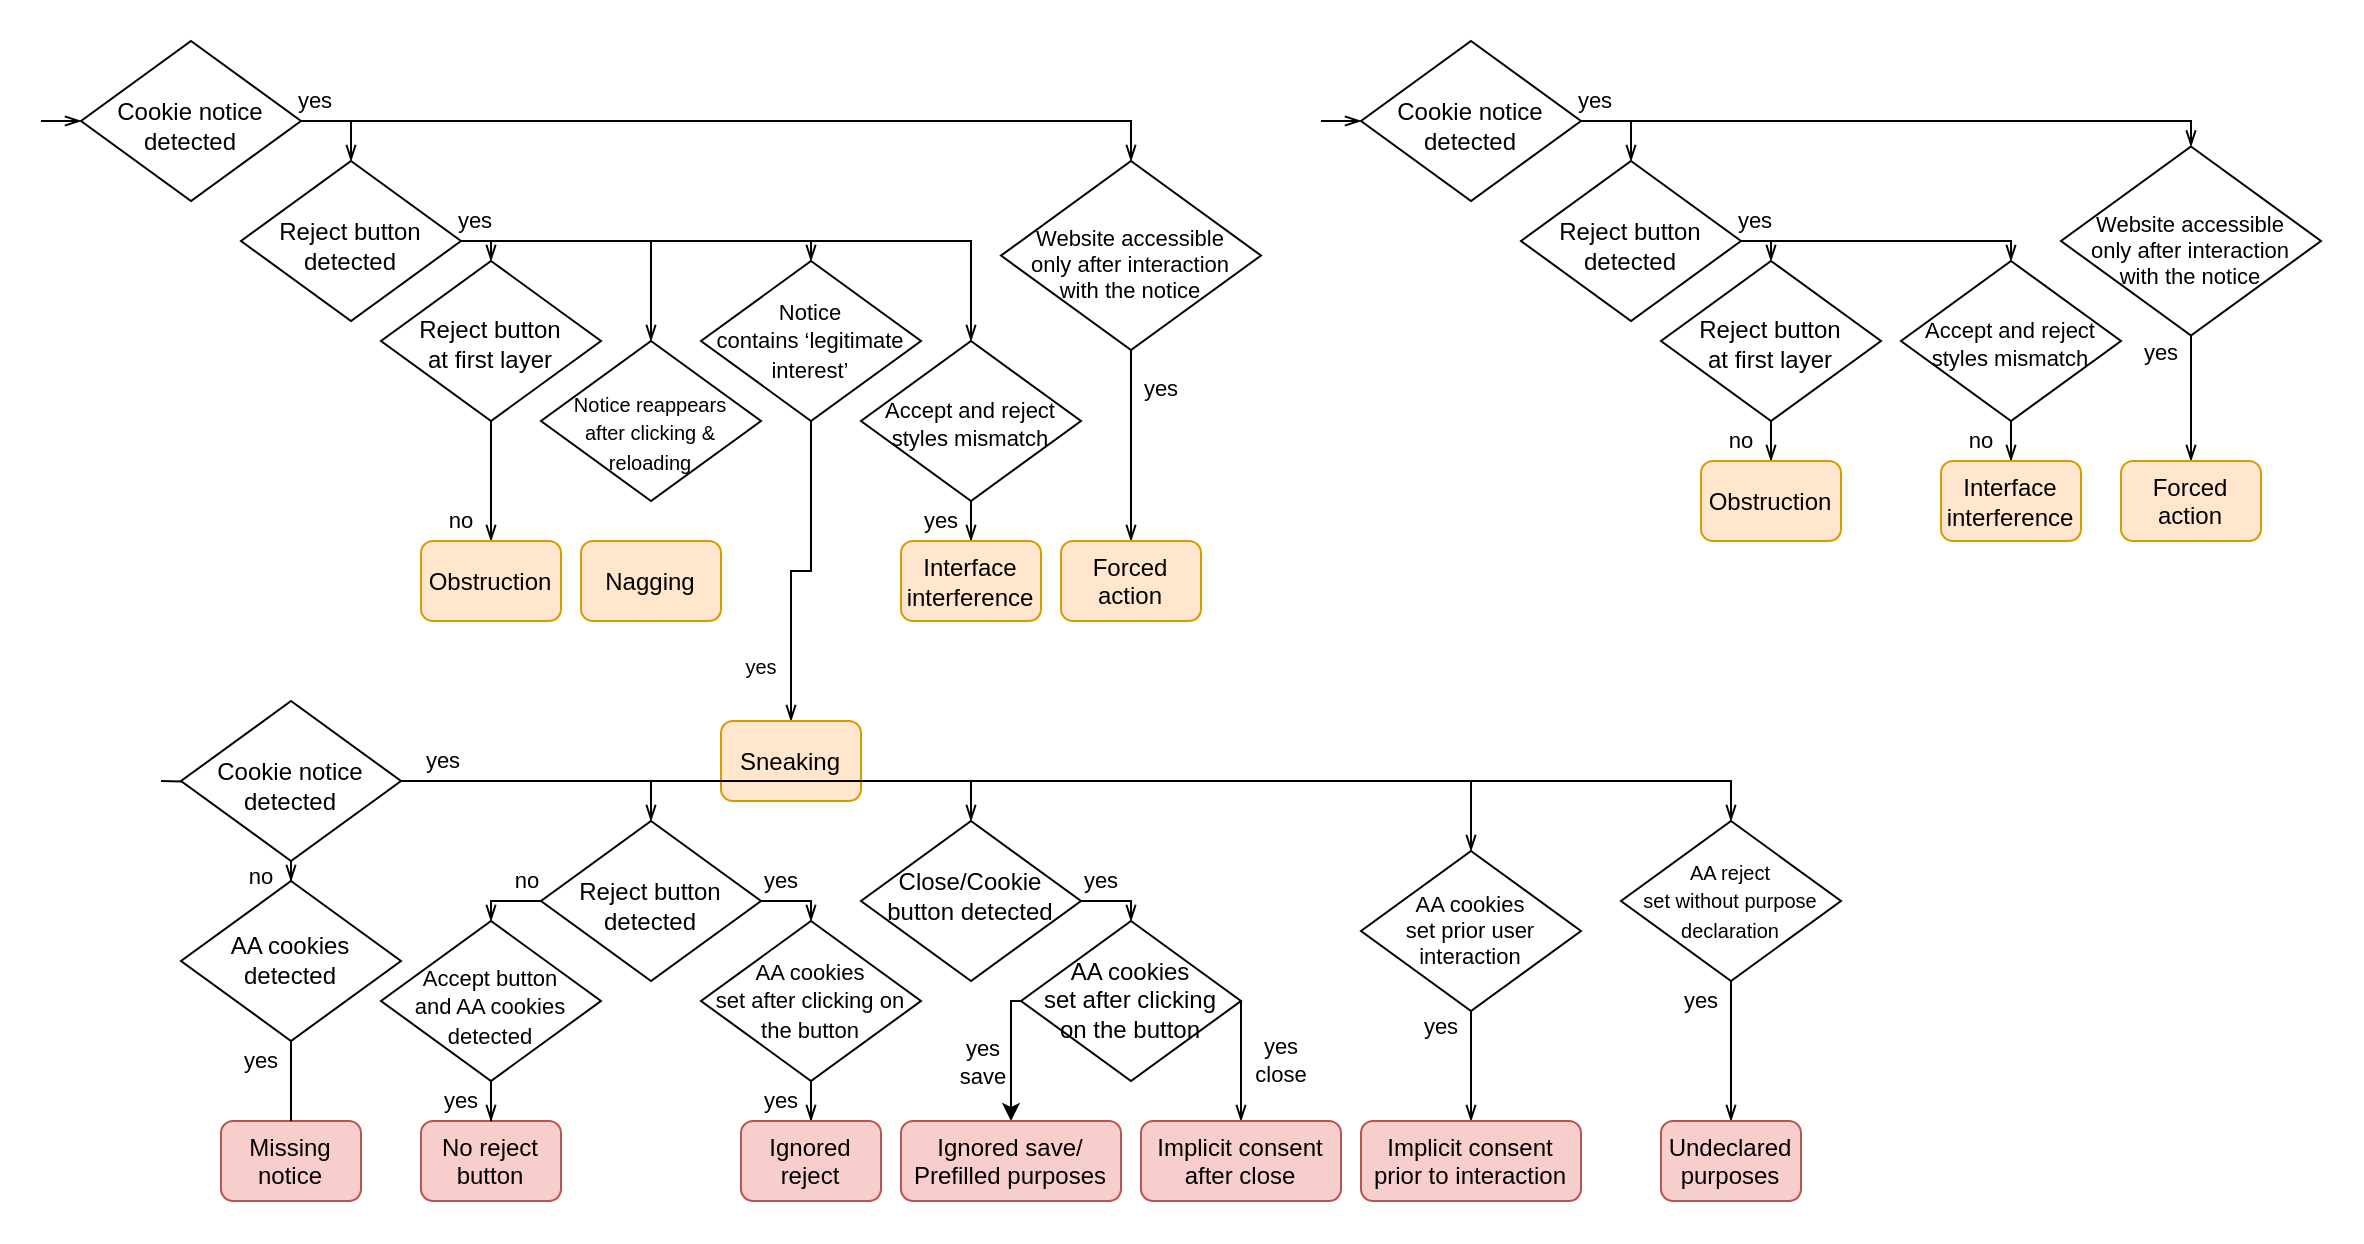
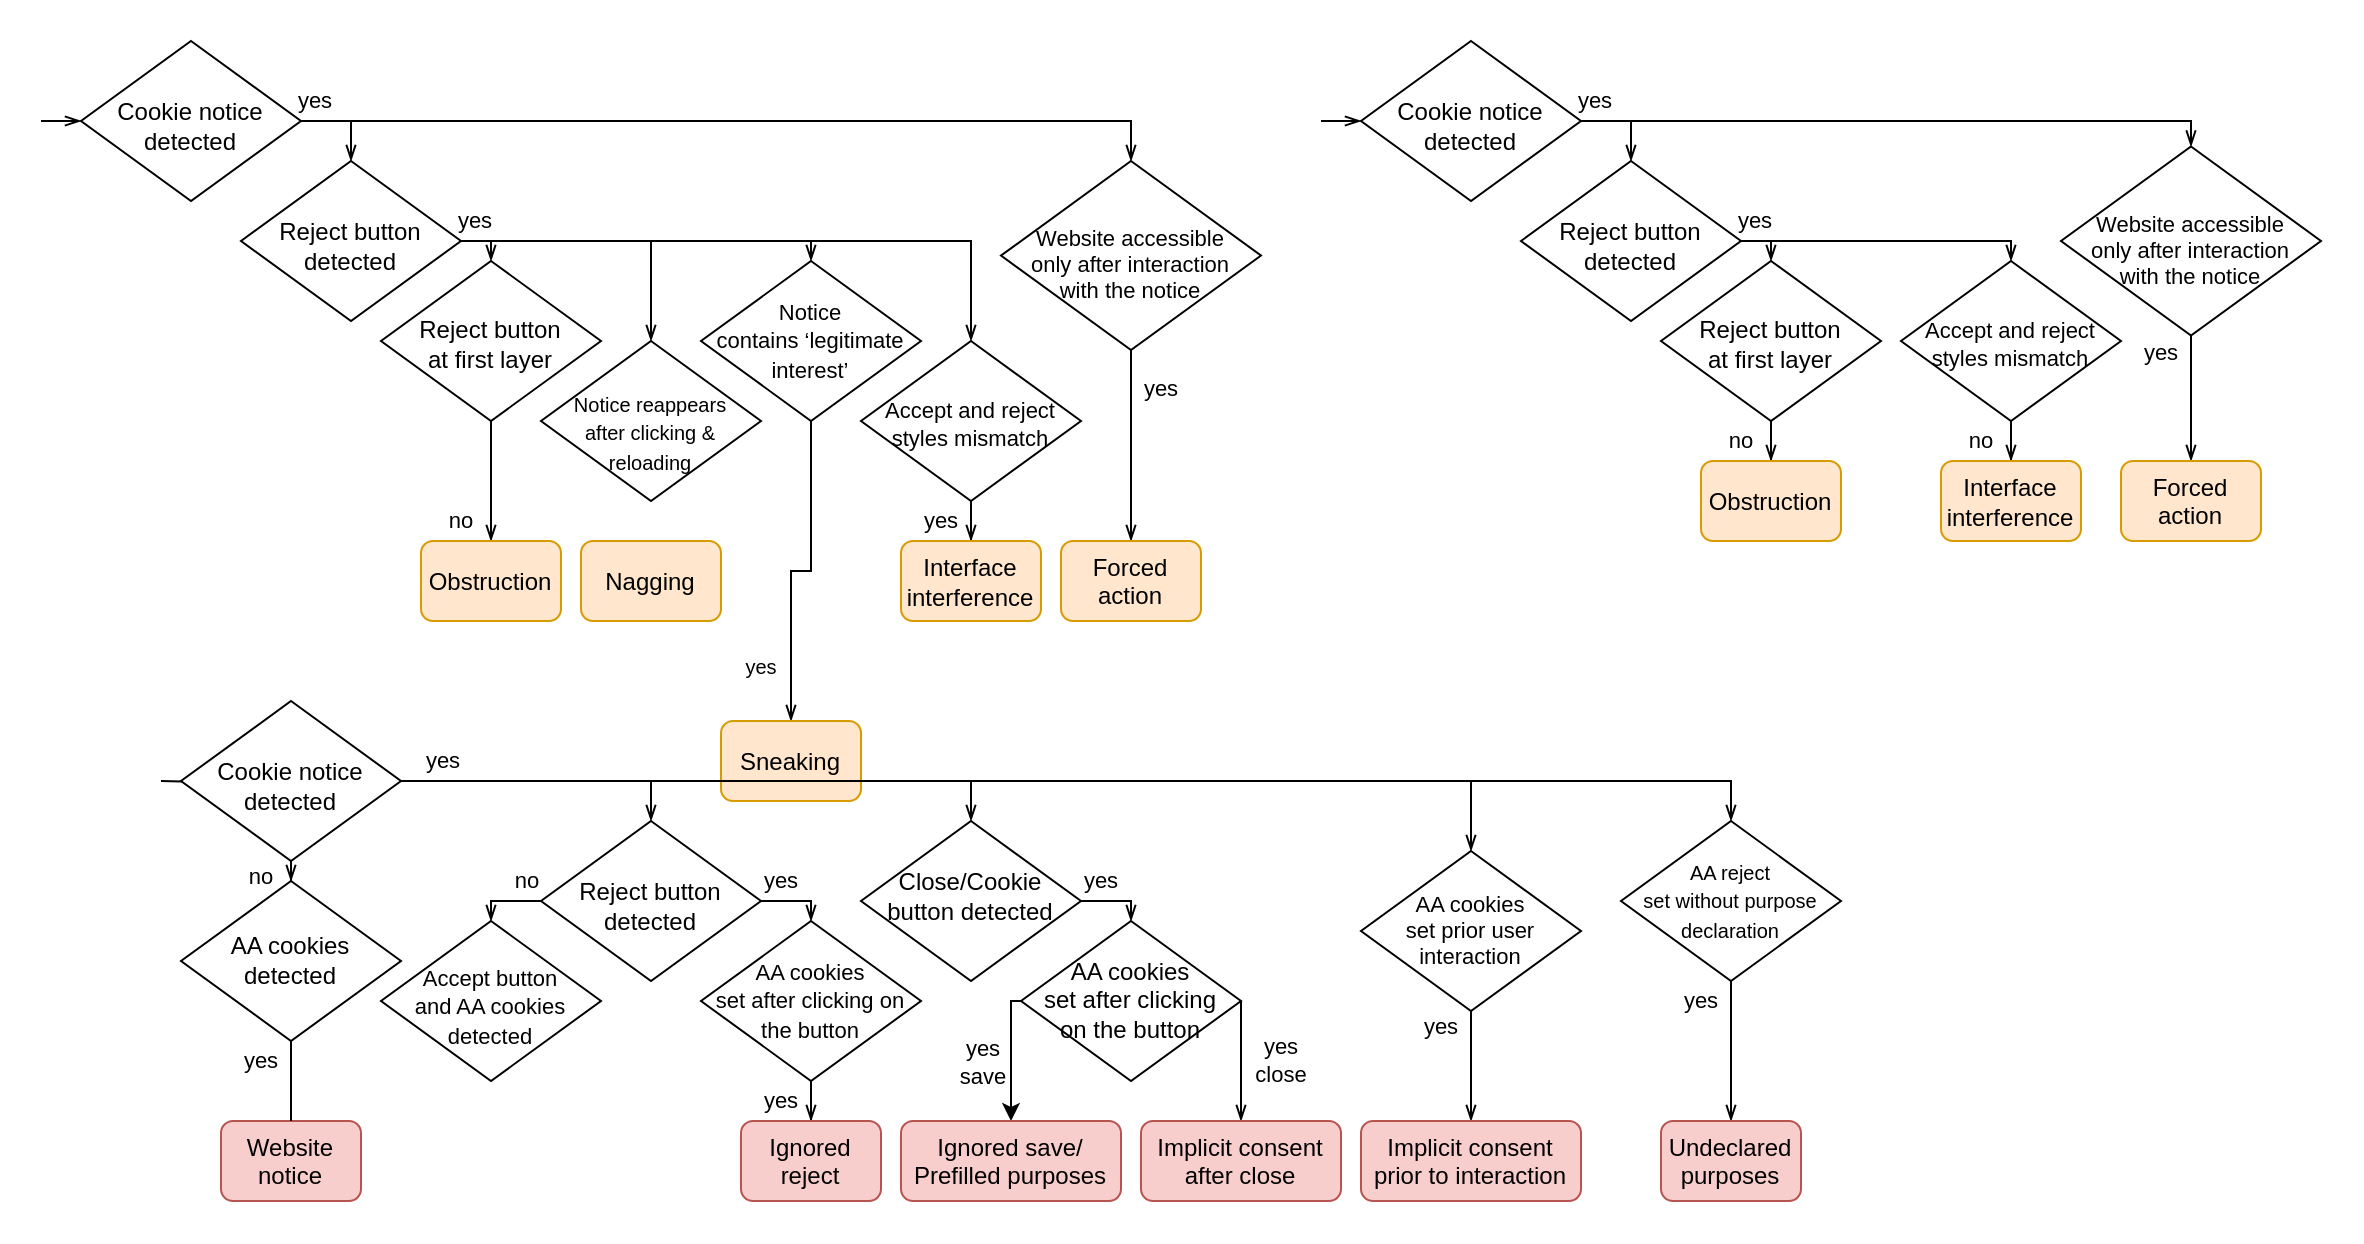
edge "Accept button and AA cookies detected" -> "No reject button": removed, label "yes"
node "No reject button": removed
node "Missing notice": label "Missing notice" -> "Website notice"
